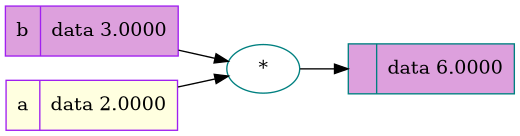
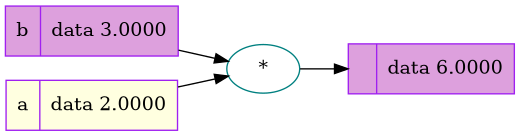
node "data 6.0000": color teal -> purple
